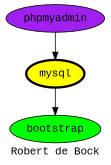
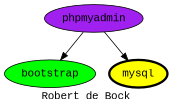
edge "mysql" -> "bootstrap": now "phpmyadmin" -> "bootstrap"
